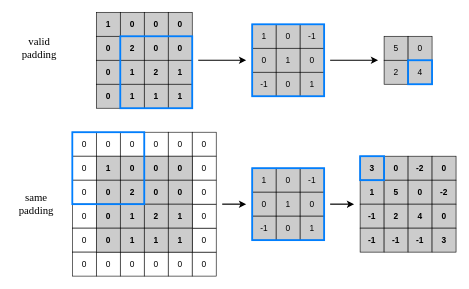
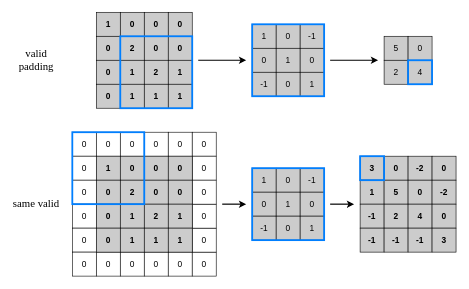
node "valid padding": moved (39, 48) -> (36, 60)
node "same padding": label "same padding" -> "same valid"
